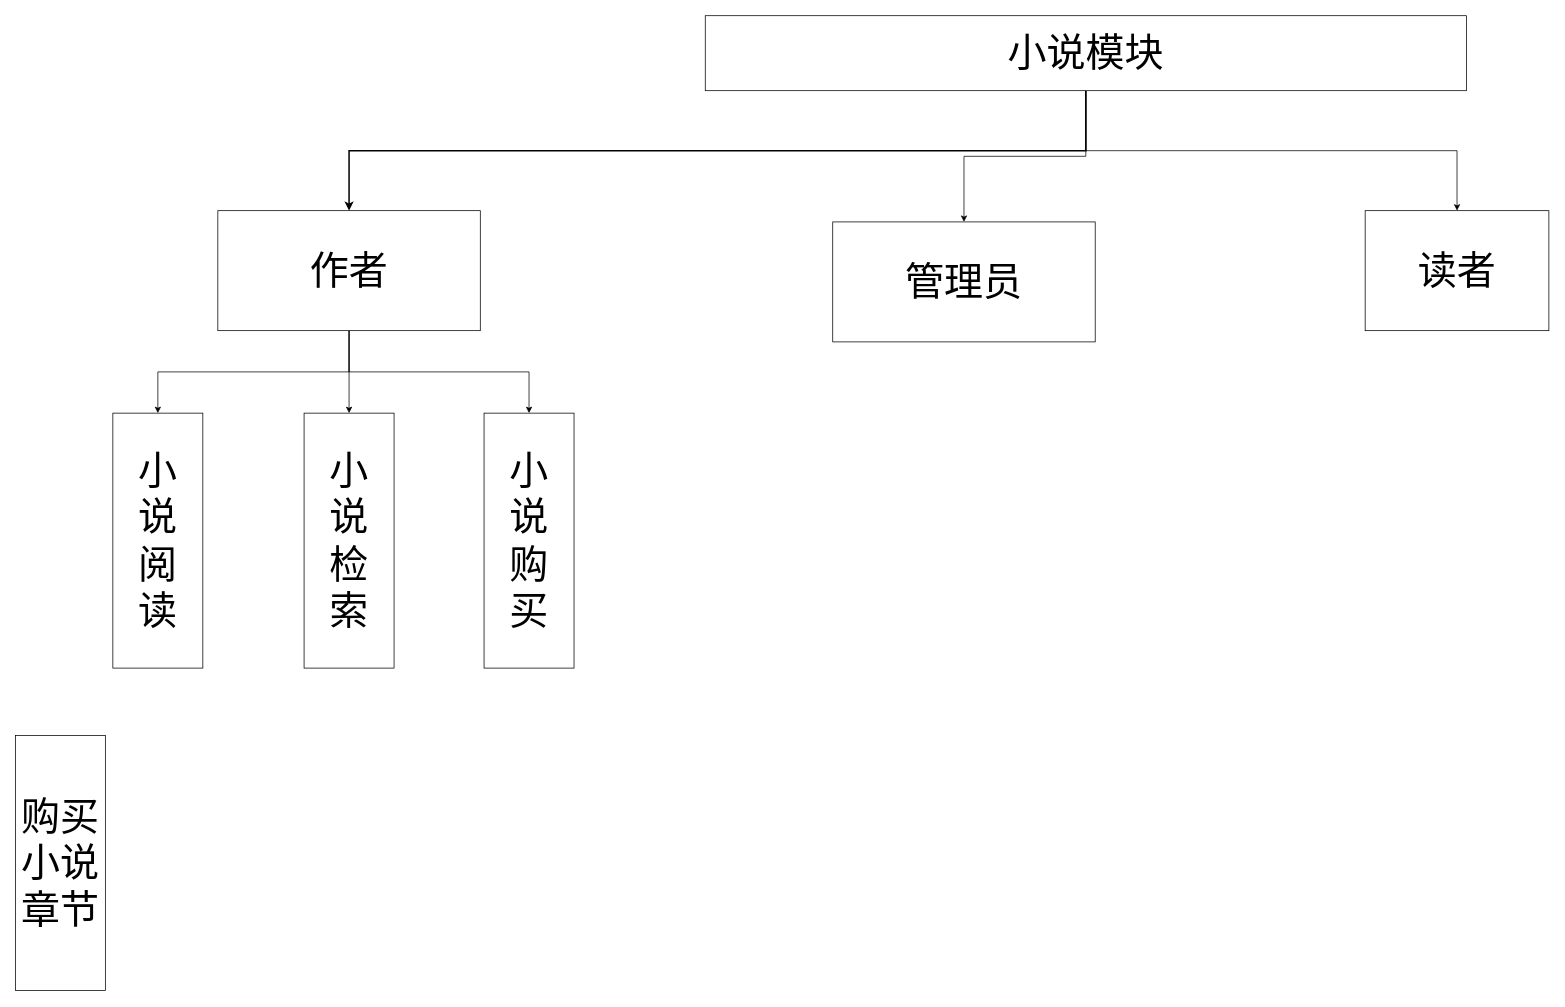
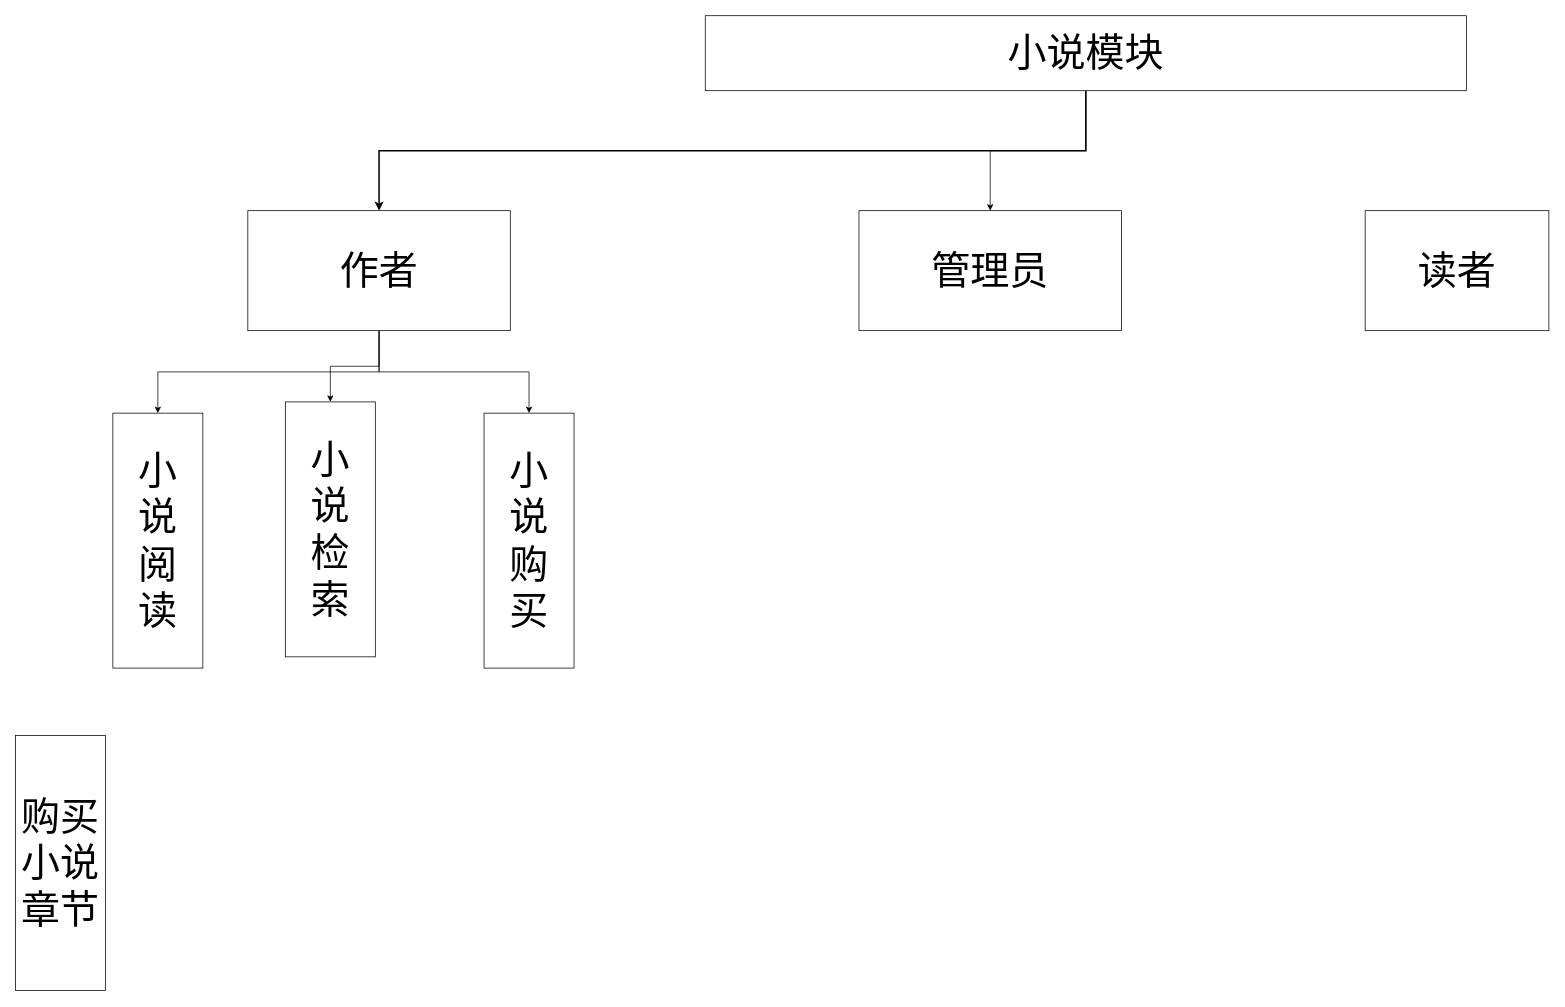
edge "小说模块" -> "读者": removed
node "作者": moved (349, 270) -> (379, 270)
node "管理员": moved (964, 282) -> (990, 270)
node "小 说 检 索": moved (349, 540) -> (330, 529)
